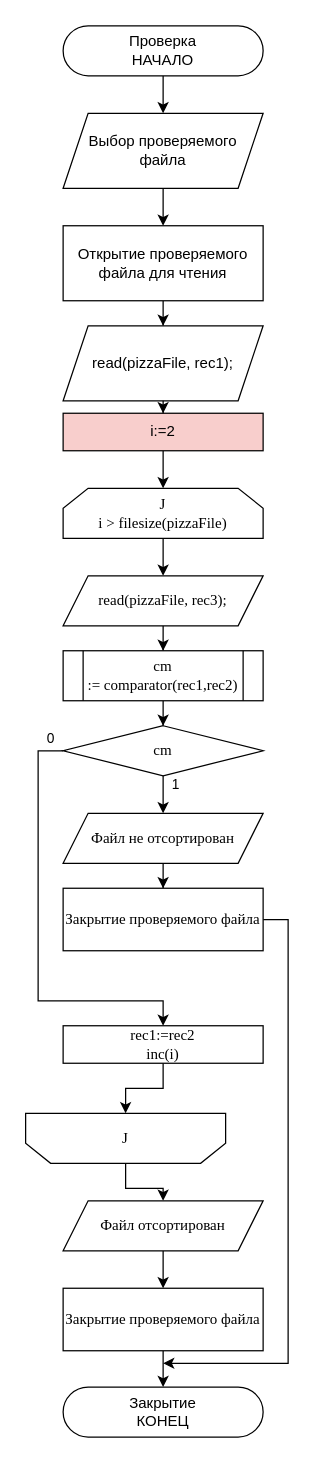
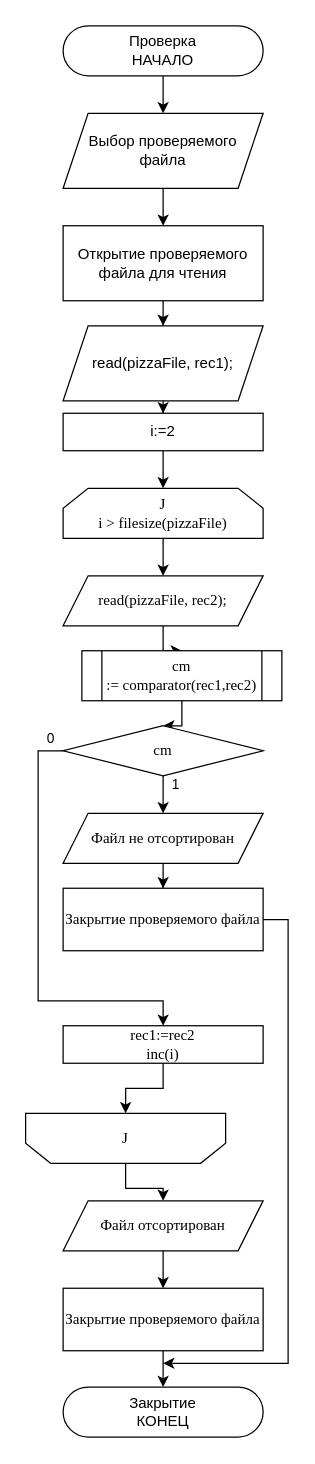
node "i:=2": fillcolor #f8cecc -> #ffffff
node "read(pizzaFile, rec3);": label "read(pizzaFile, rec3);" -> "read(pizzaFile, rec2);"
node "cm := comparator(rec1,rec2)": moved (163, 676) -> (182, 676)
